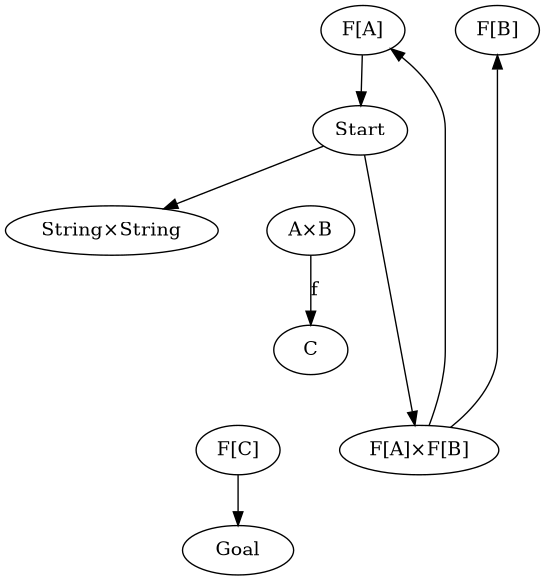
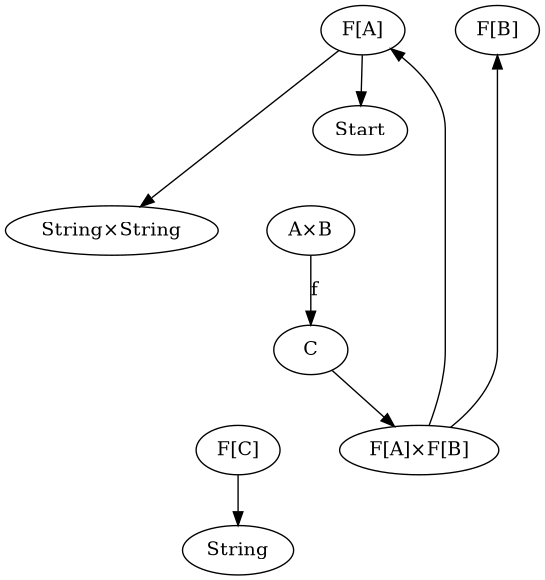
edge "Start" -> "String×String": now "F[A]" -> "String×String"
edge "Start" -> "F[A]×F[B]": now "C" -> "F[A]×F[B]"
node "Goal": label "Goal" -> "String"
